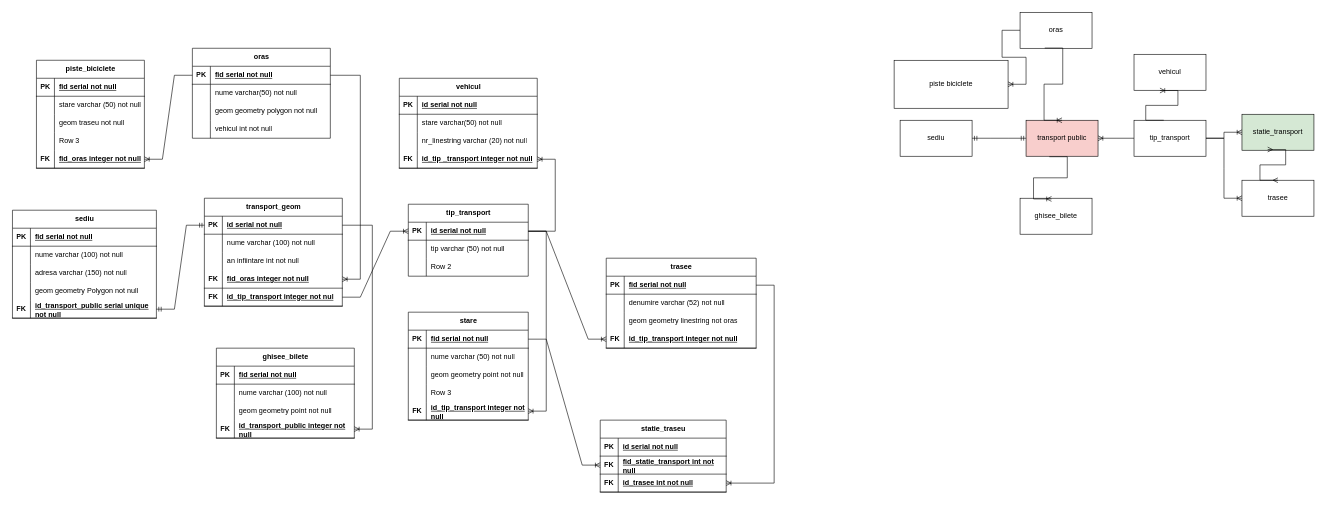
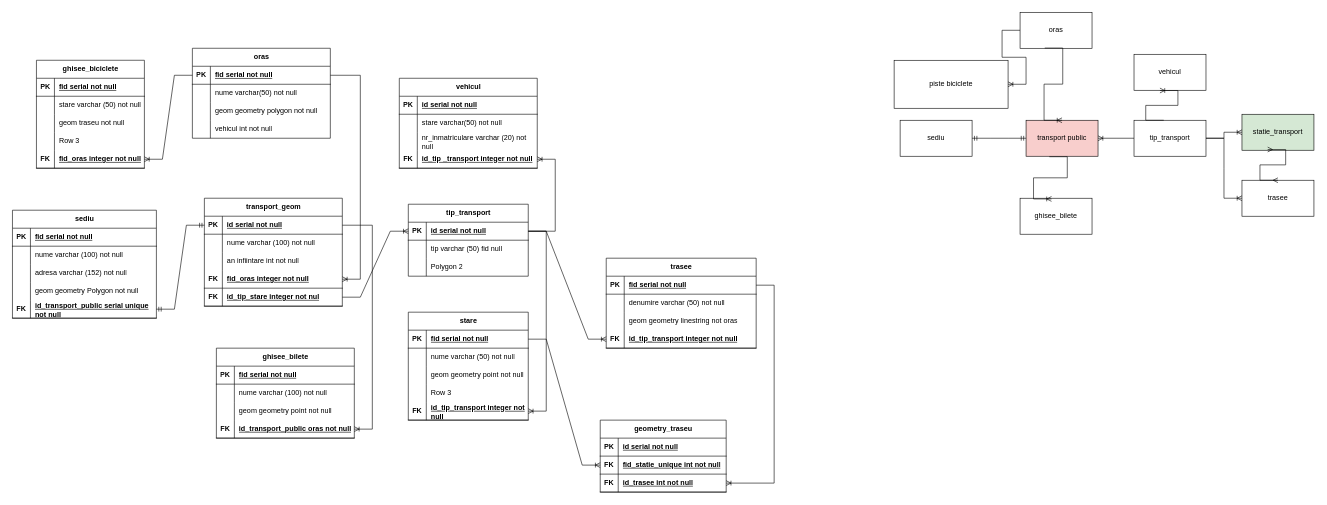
node "piste_biciclete": label "piste_biciclete" -> "ghisee_biciclete"
node "nr_linestring varchar (20) not null": label "nr_linestring varchar (20) not null" -> "nr_inmatriculare varchar (20) not null"
node "tip varchar (50) not null": label "tip varchar (50) not null" -> "tip varchar (50) fid null"
node "Row 2": label "Row 2" -> "Polygon 2"
node "adresa varchar (150) not null": label "adresa varchar (150) not null" -> "adresa varchar (152) not null"
node "id_tip_transport integer not nul": label "id_tip_transport integer not nul" -> "id_tip_stare integer not nul"
node "denumire varchar (52) not null": label "denumire varchar (52) not null" -> "denumire varchar (50) not null"
node "id_transport_public integer not null": label "id_transport_public integer not null" -> "id_transport_public oras not null"
node "statie_traseu": label "statie_traseu" -> "geometry_traseu"
node "fid_statie_transport int not null": label "fid_statie_transport int not null" -> "fid_statie_unique int not null"
